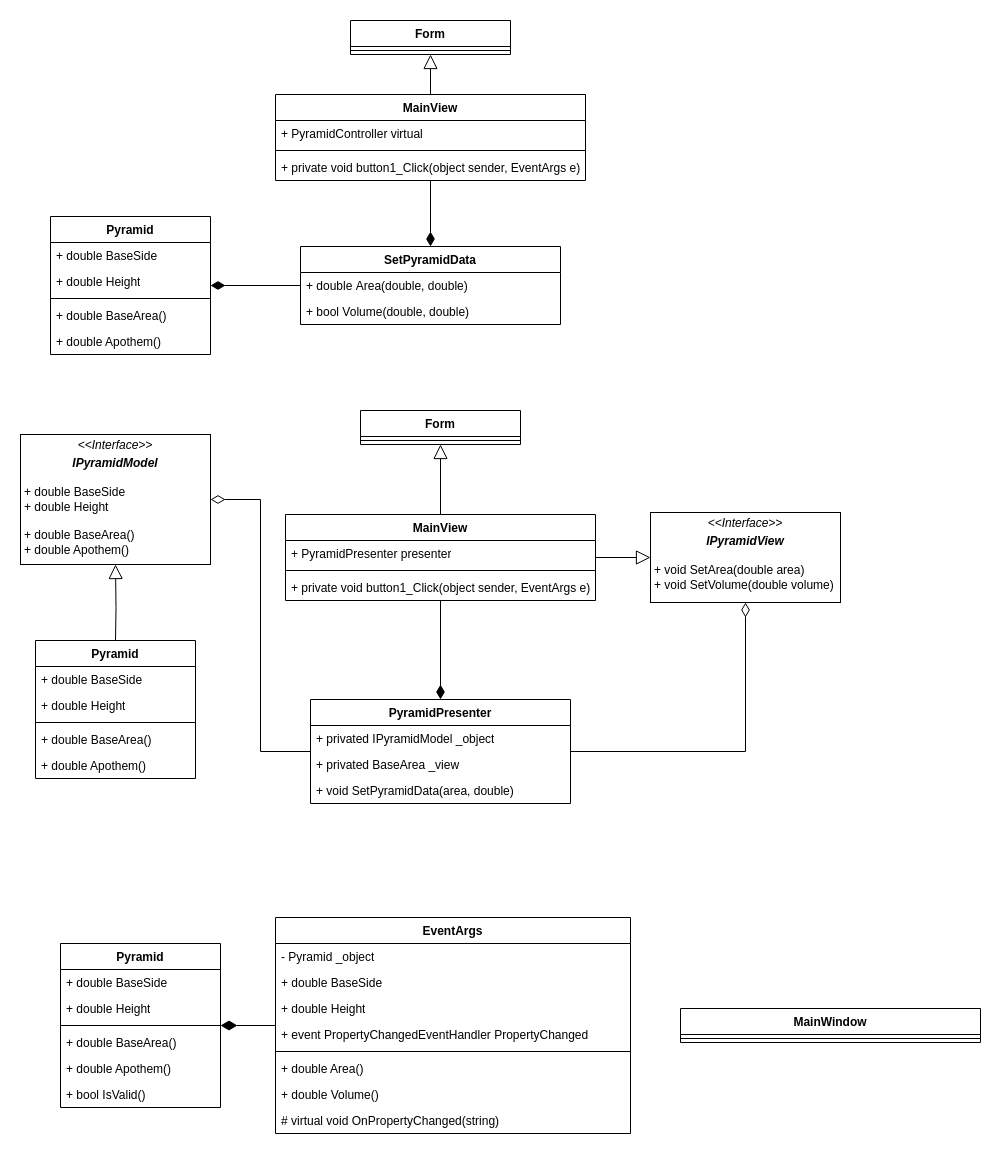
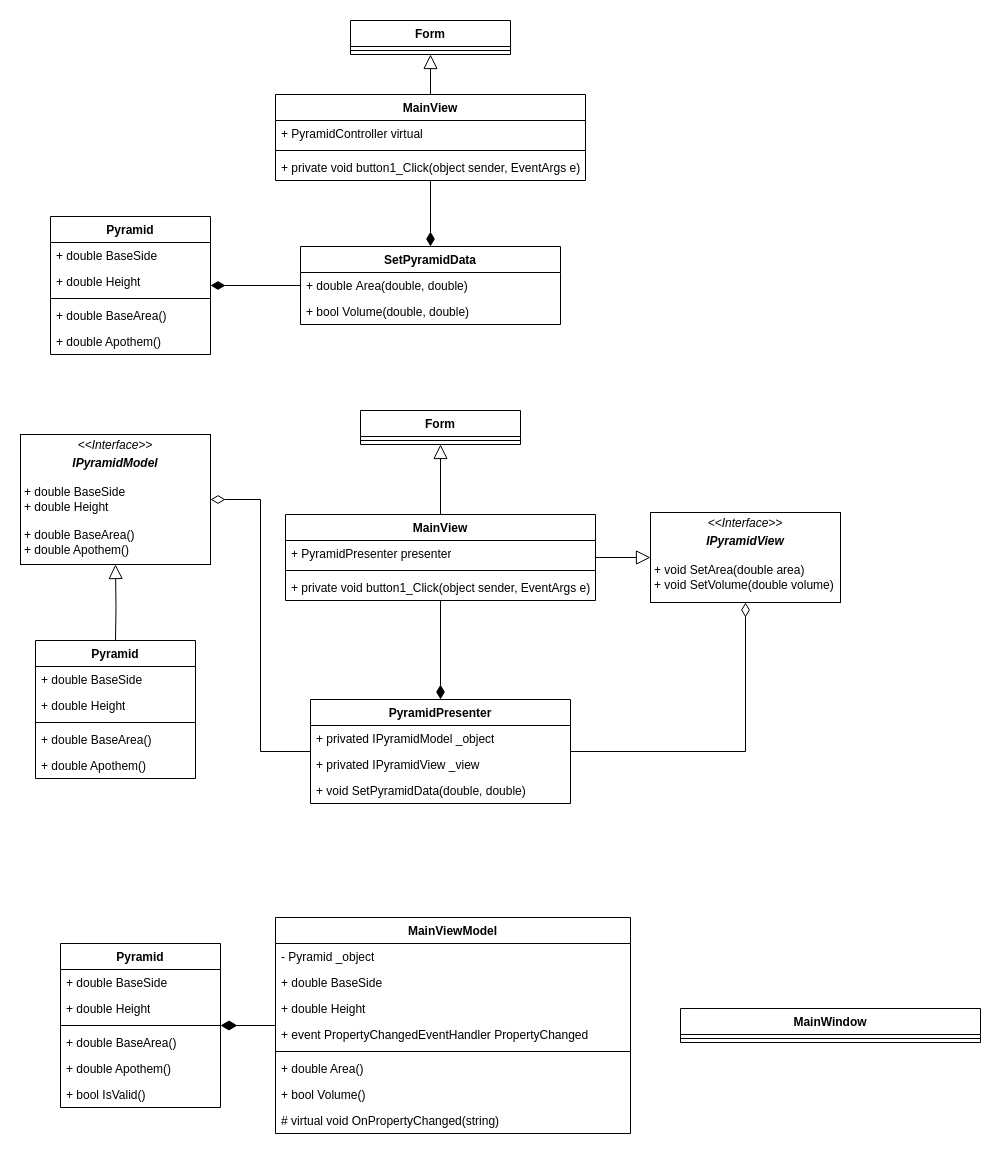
node "+ privated BaseArea _view": label "+ privated BaseArea _view" -> "+ privated IPyramidView _view"
node "+ void SetPyramidData(area, double)": label "+ void SetPyramidData(area, double)" -> "+ void SetPyramidData(double, double)"
node "EventArgs": label "EventArgs" -> "MainViewModel"
node "+ double Volume()": label "+ double Volume()" -> "+ bool Volume()"
